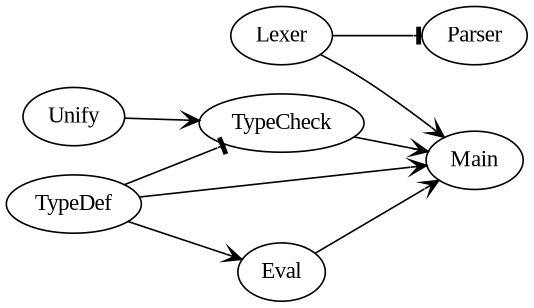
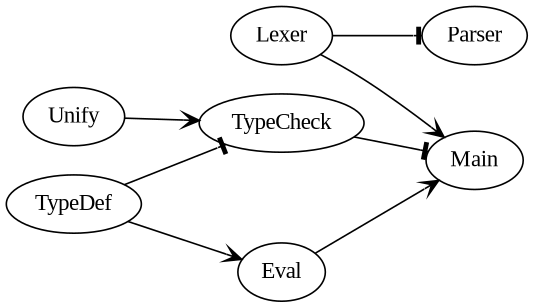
edge "TypeCheck" -> "Main": arrowhead vee -> tee
edge "TypeDef" -> "Main": removed
